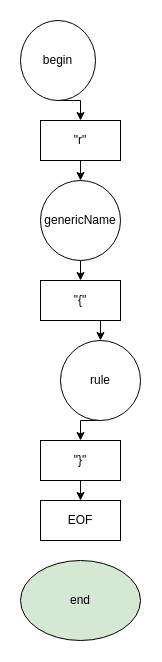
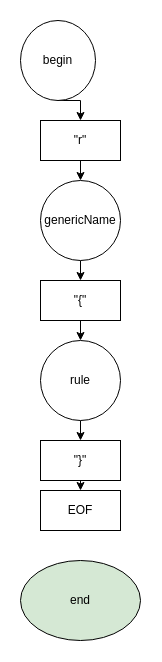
node "rule": moved (101, 381) -> (81, 381)
node "EOF": moved (81, 521) -> (81, 511)
